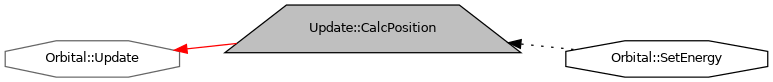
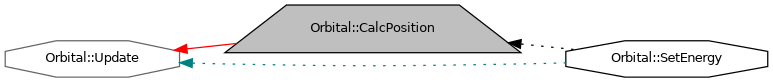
node "Update::CalcPosition": label "Update::CalcPosition" -> "Orbital::CalcPosition"
edge "Orbital::SetEnergy" -> "Orbital::Update": added
